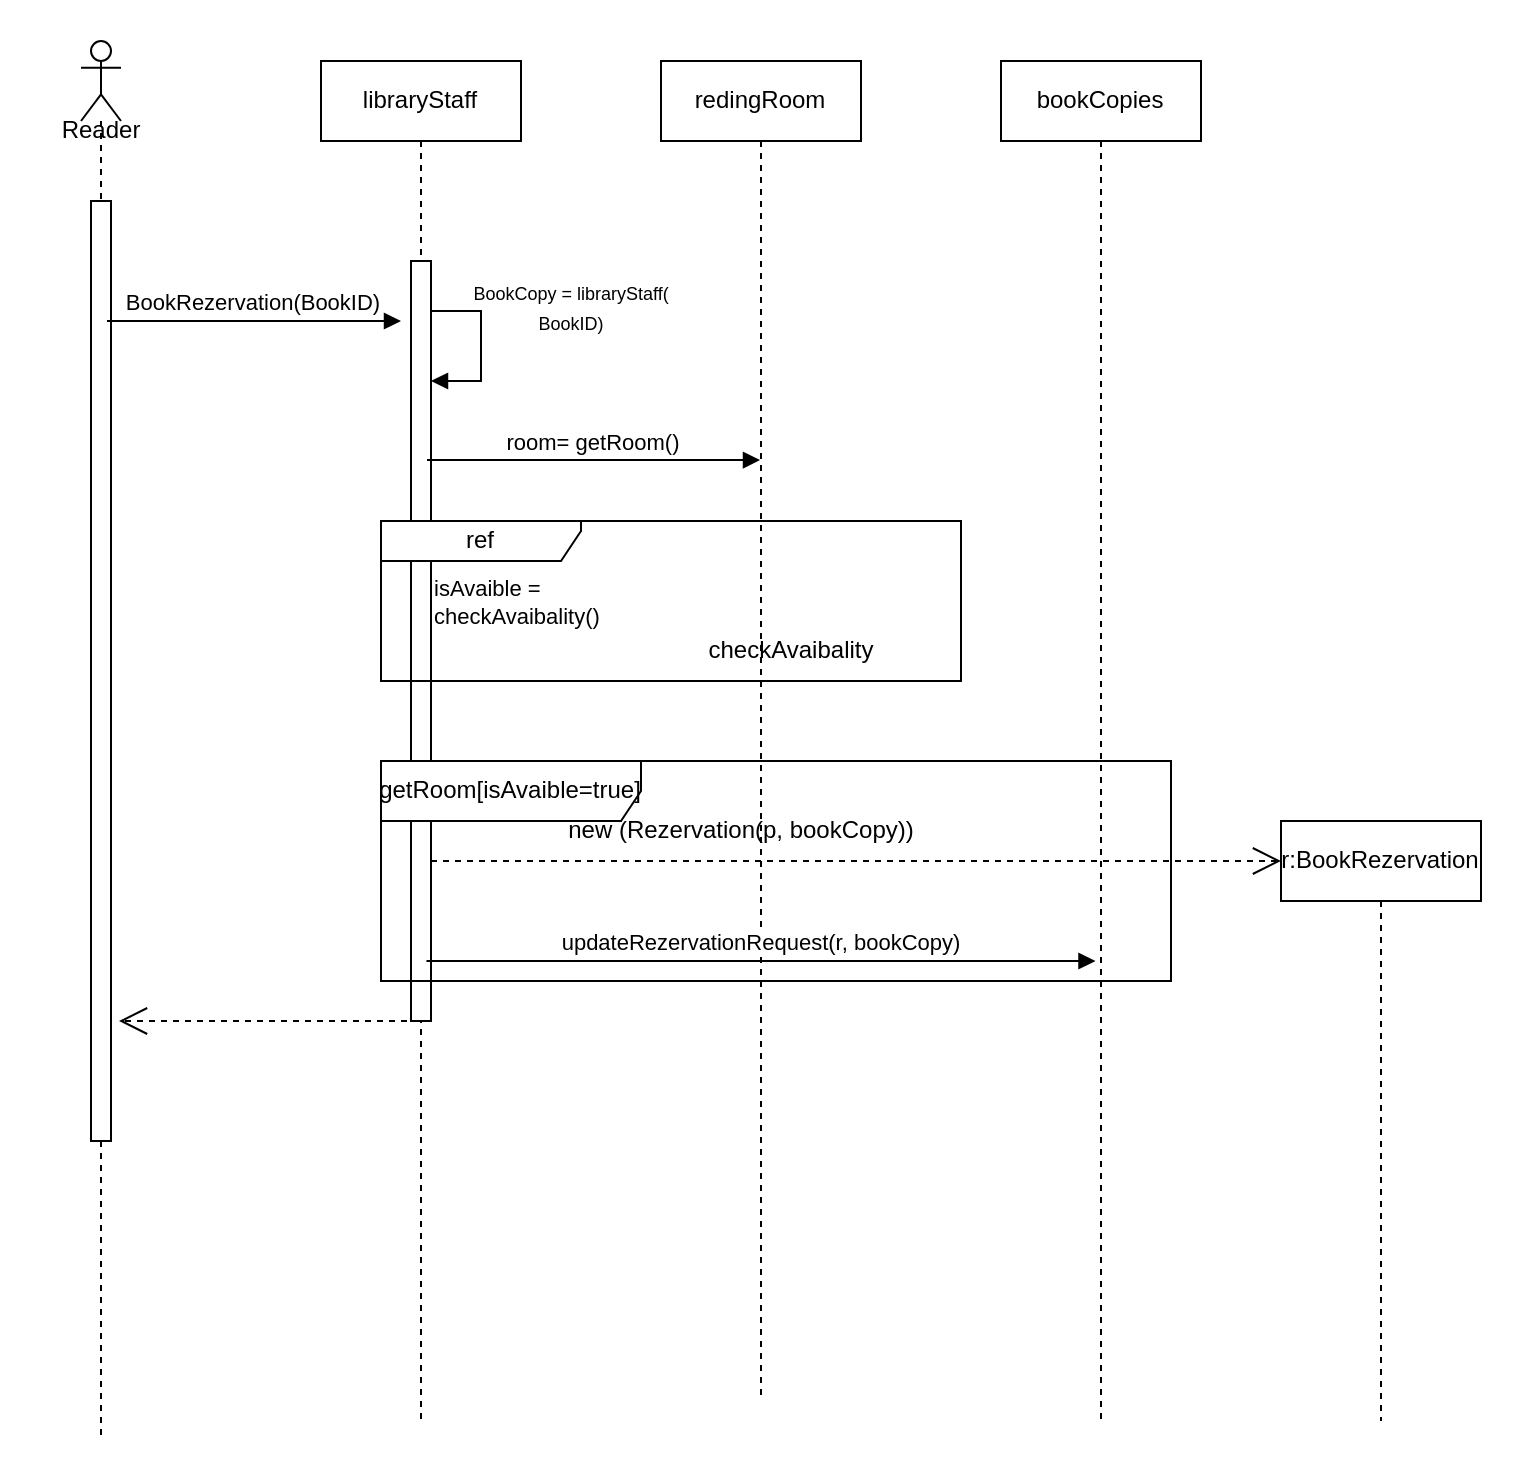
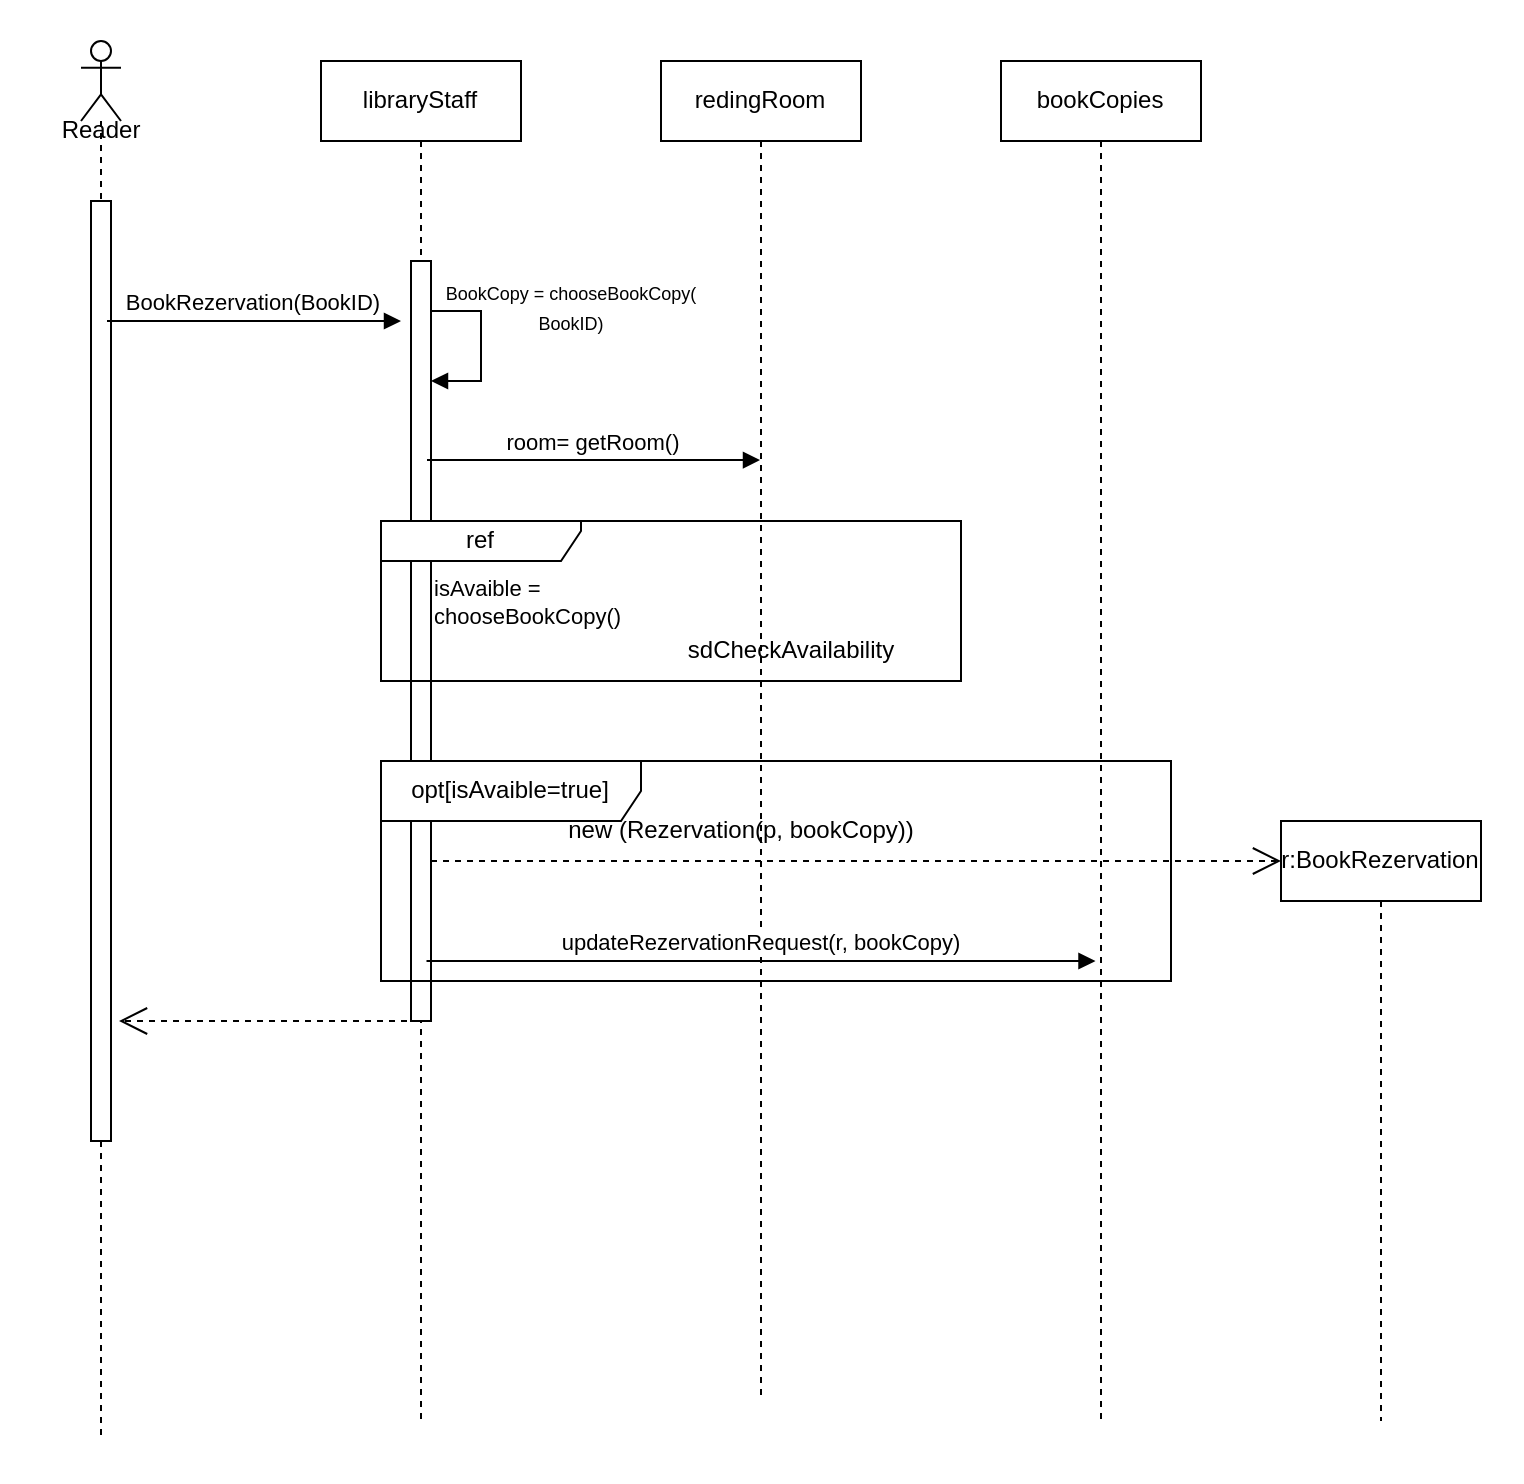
node "BookCopy = libraryStaff( BookID)": label "BookCopy = libraryStaff( BookID)" -> "BookCopy = chooseBookCopy( BookID)"
node "isAvaible = checkAvaibality()": label "isAvaible = checkAvaibality()" -> "isAvaible = chooseBookCopy()"
node "checkAvaibality": label "checkAvaibality" -> "sdCheckAvailability"
node "getRoom[isAvaible=true]": label "getRoom[isAvaible=true]" -> "opt[isAvaible=true]"
